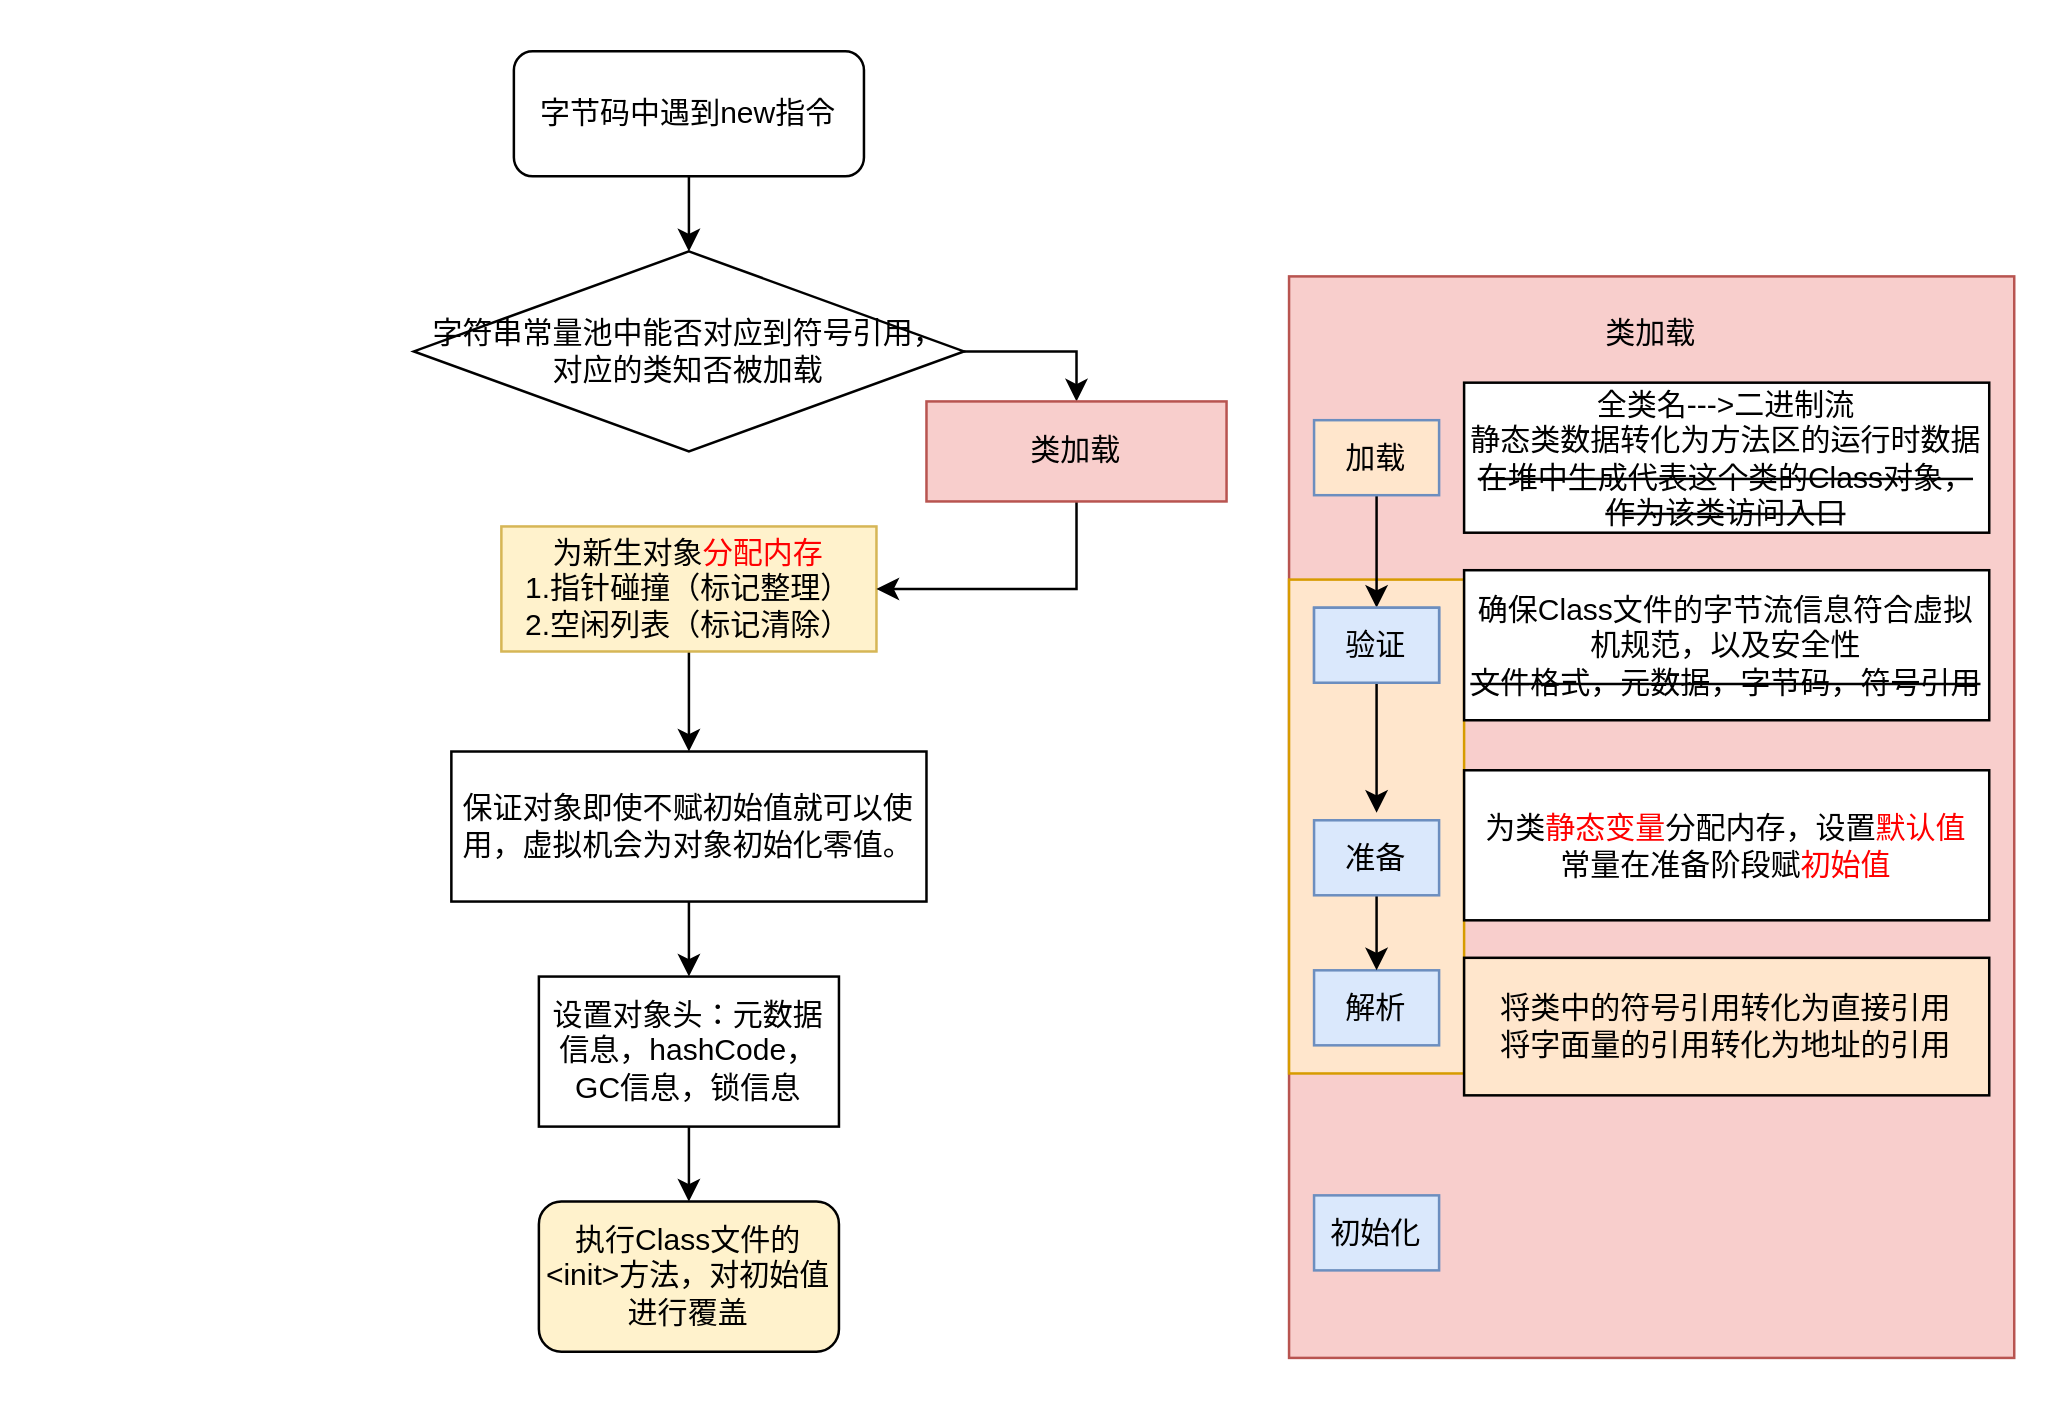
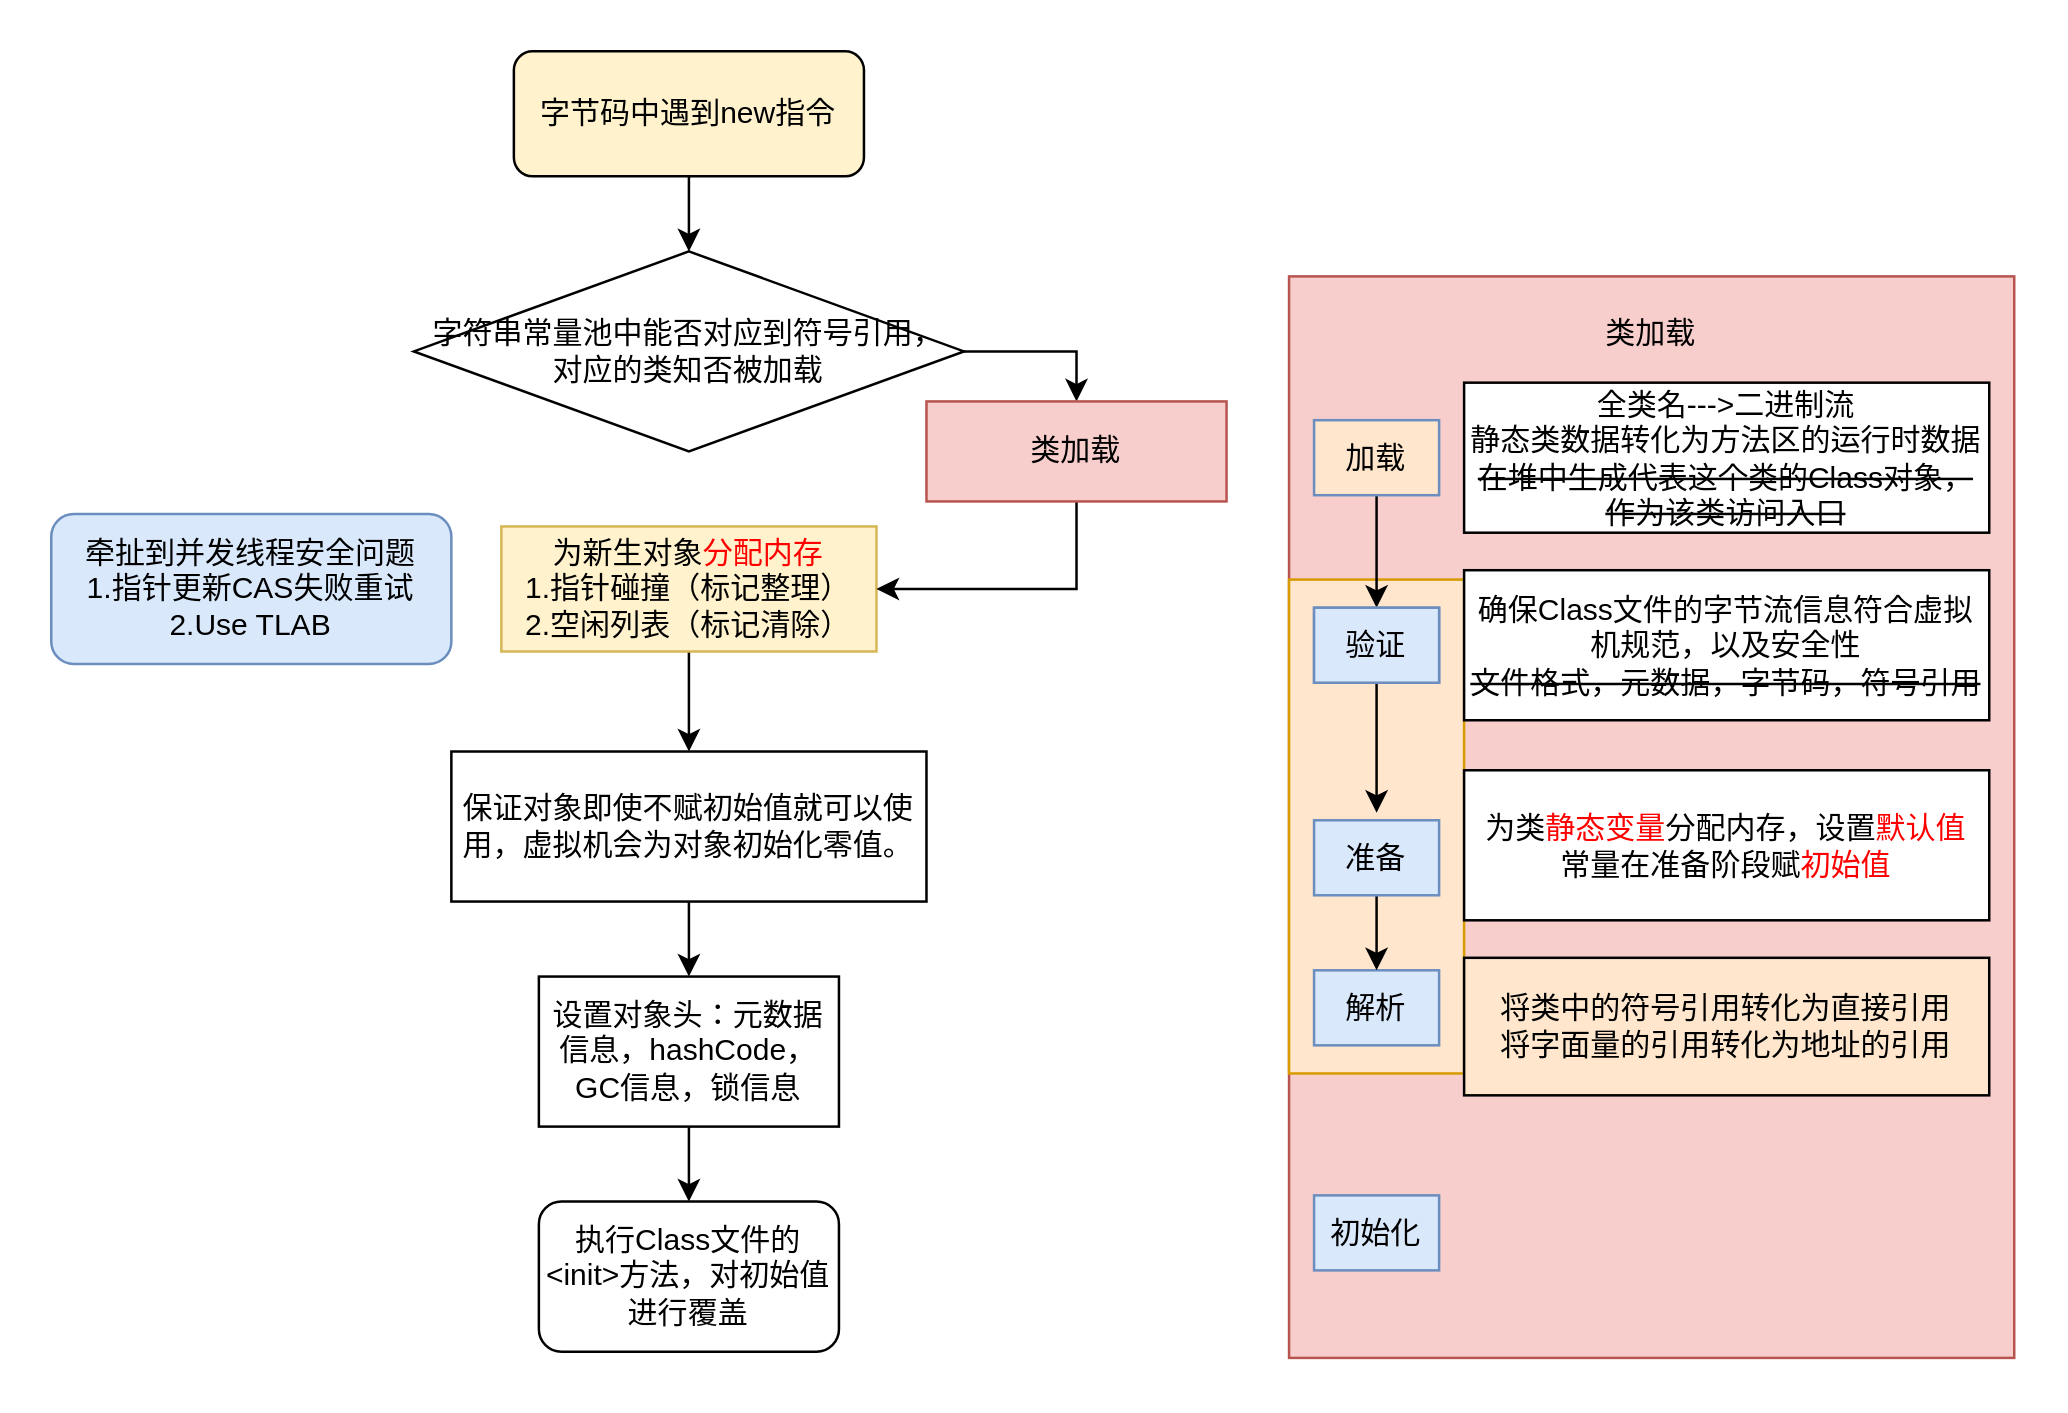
node "字节码中遇到new指令": fillcolor #ffffff -> #fff2cc
node "牵扯到并发线程安全问题 1.指针更新CAS失败重试 2.Use TLAB": added
node "执行Class文件的<init>方法，对初始值进行覆盖": fillcolor #fff2cc -> #ffffff
